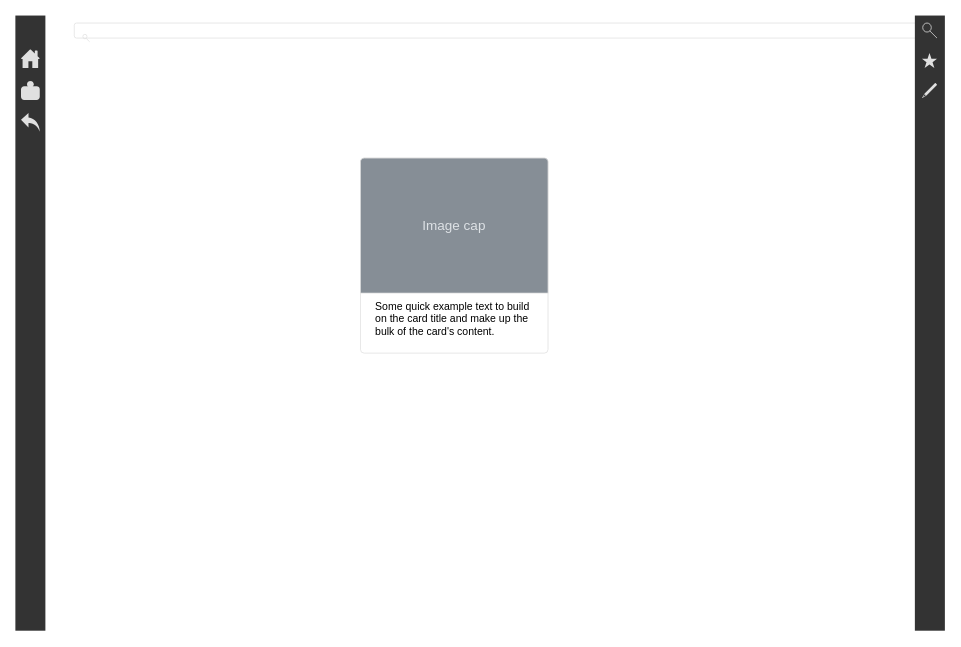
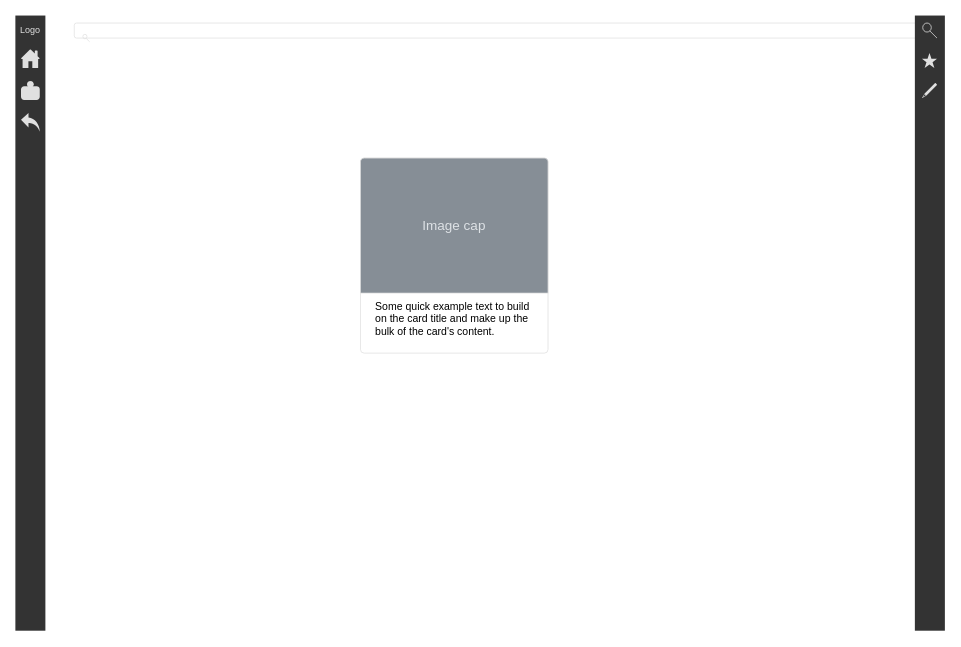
node "Logo": added
